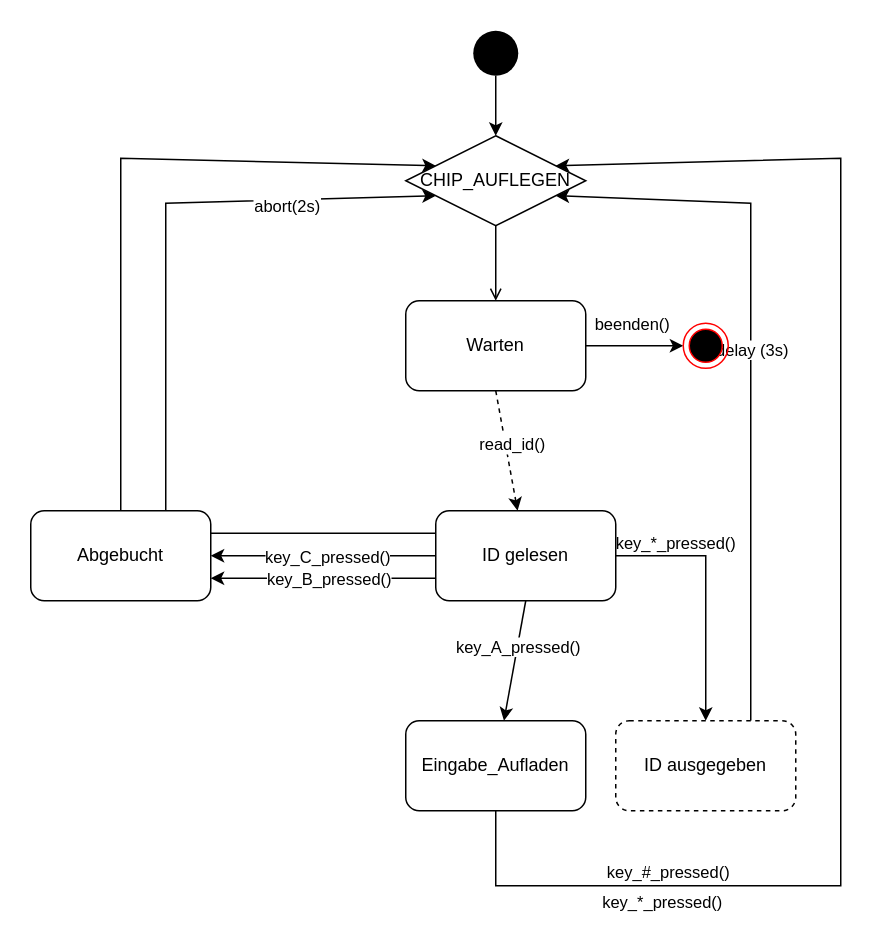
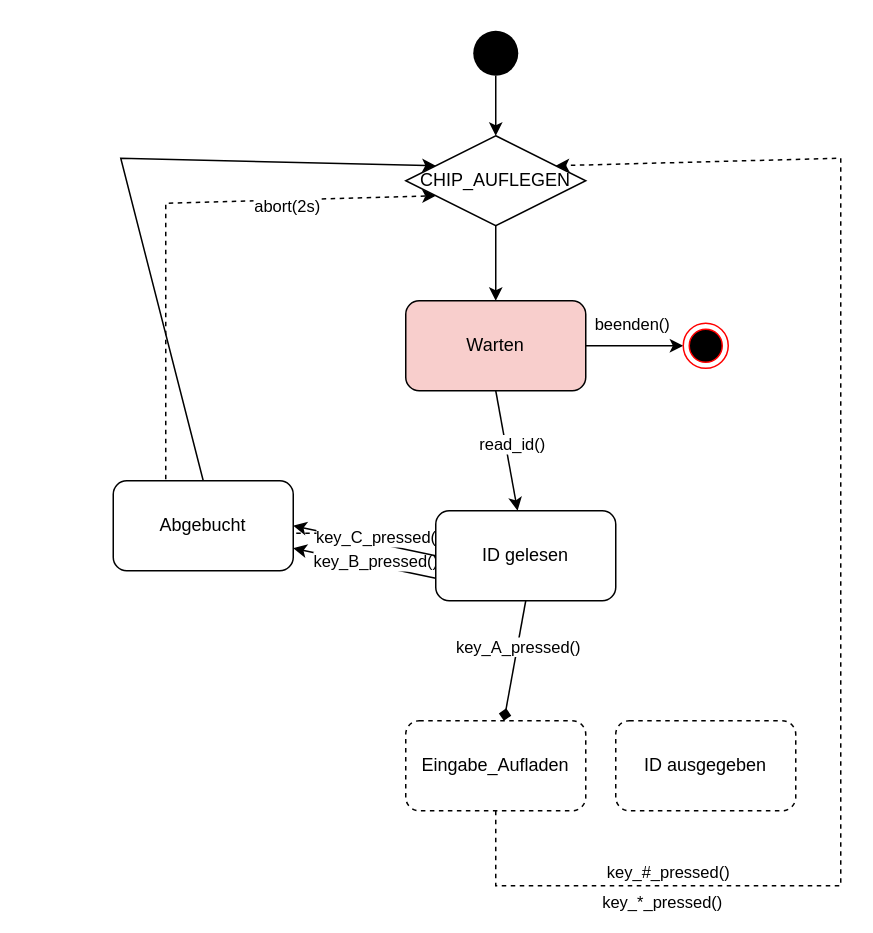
edge "ID gelesen" -> "CHIP_AUFLEGEN": style solid -> dashed
edge "CHIP_AUFLEGEN" -> "Warten": arrowhead open -> classic
node "Warten": fillcolor #ffffff -> #f8cecc
edge "ID ausgegeben" -> "CHIP_AUFLEGEN": removed, label "delay (3s)"
edge "Warten" -> "ID gelesen": style dashed -> solid
node "Abgebucht": moved (121, 556) -> (203, 526)
edge "ID gelesen" -> "ID ausgegeben": removed, label "key_*_pressed()"
edge "Eingabe_Aufladen" -> "CHIP_AUFLEGEN": style solid -> dashed
edge "ID gelesen" -> "Eingabe_Aufladen": arrowhead classic -> diamond
node "Eingabe_Aufladen": style solid -> dashed
